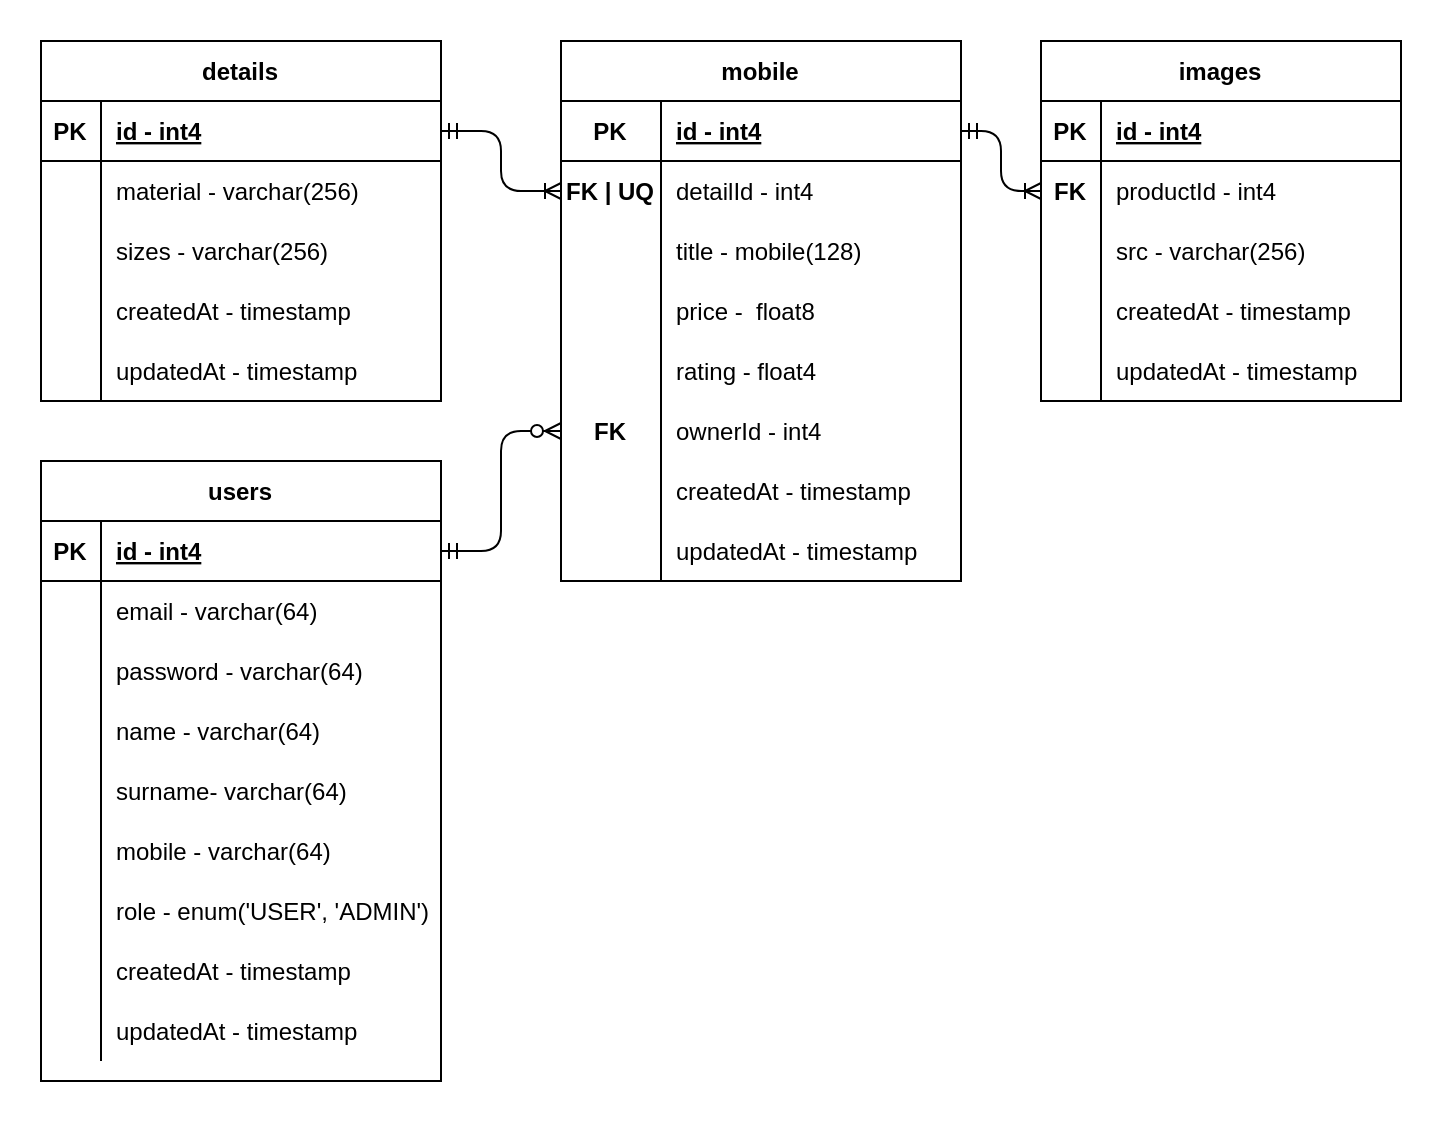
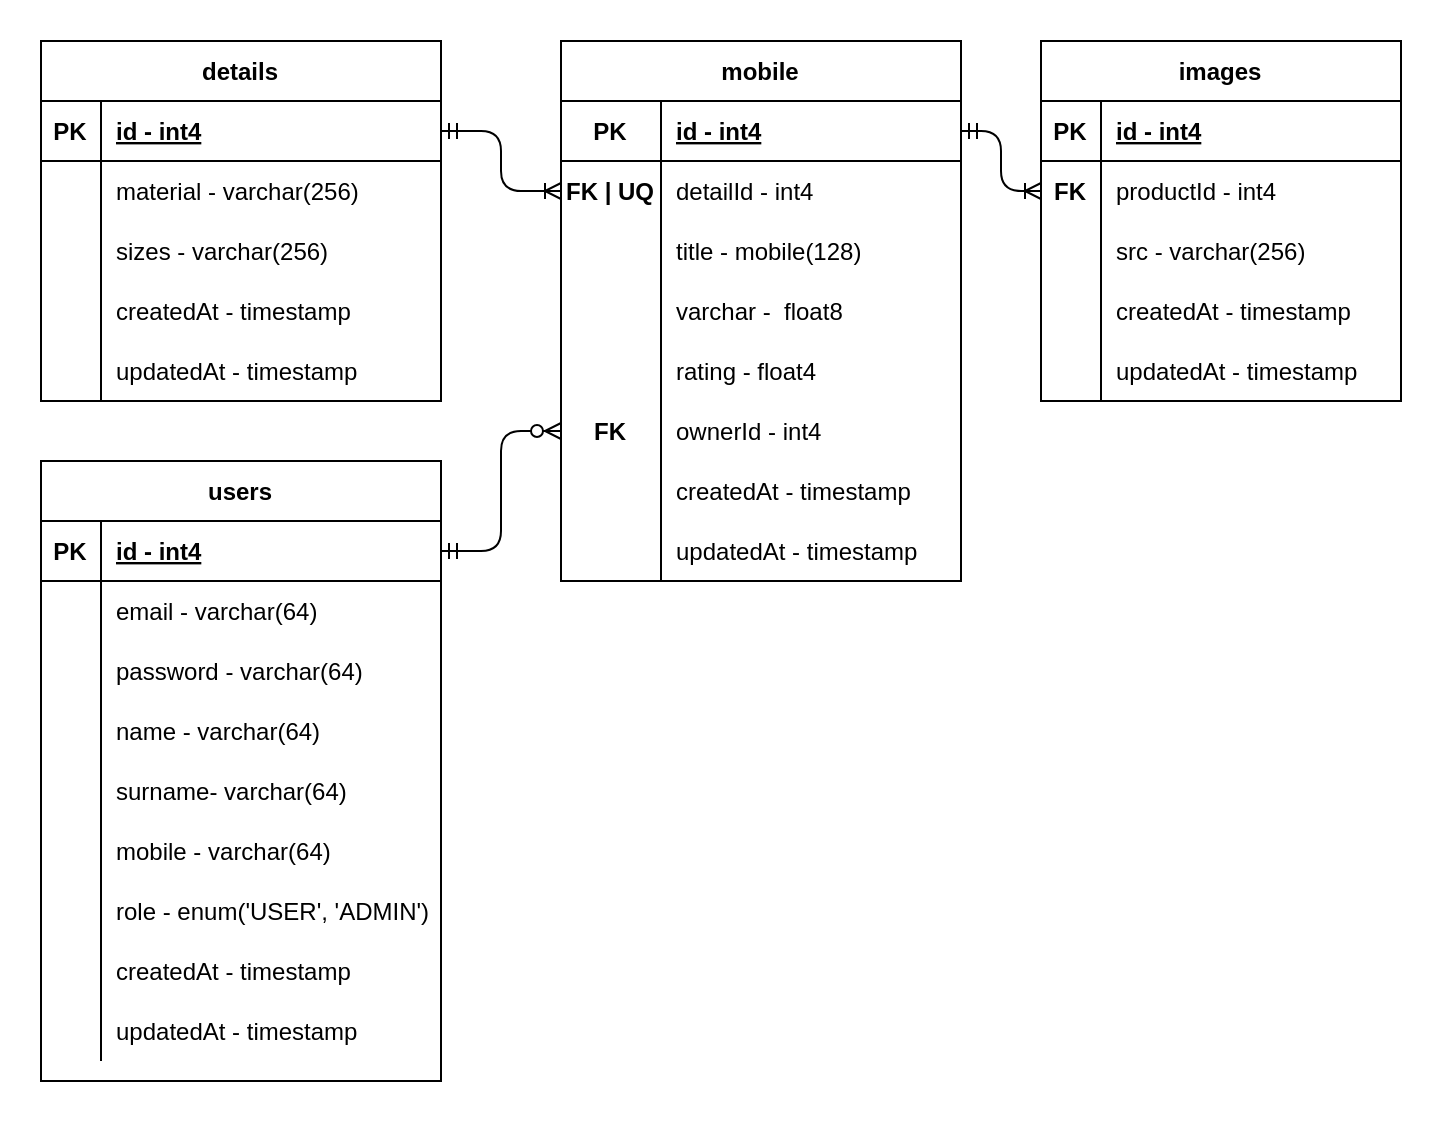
node "price - float8": label "price - float8" -> "varchar - float8"
